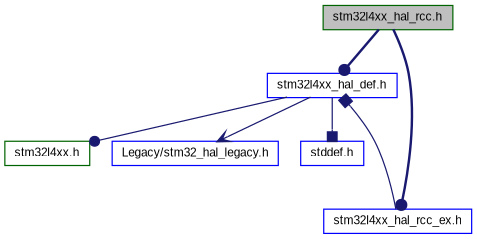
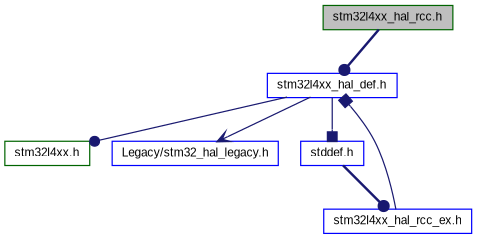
edge "stm32l4xx_hal_rcc.h" -> "stm32l4xx_hal_rcc_ex.h": now "stddef.h" -> "stm32l4xx_hal_rcc_ex.h"
